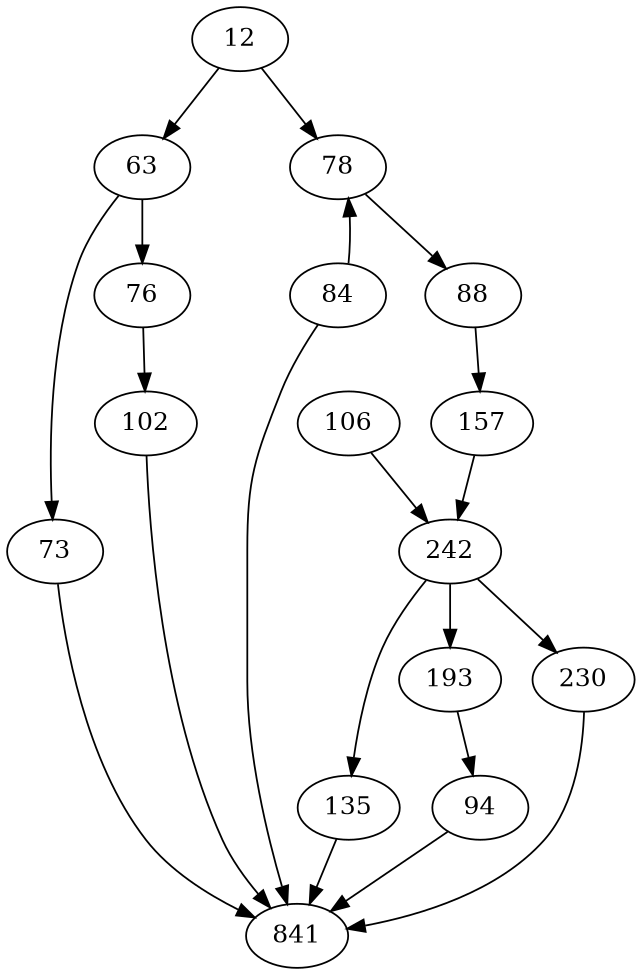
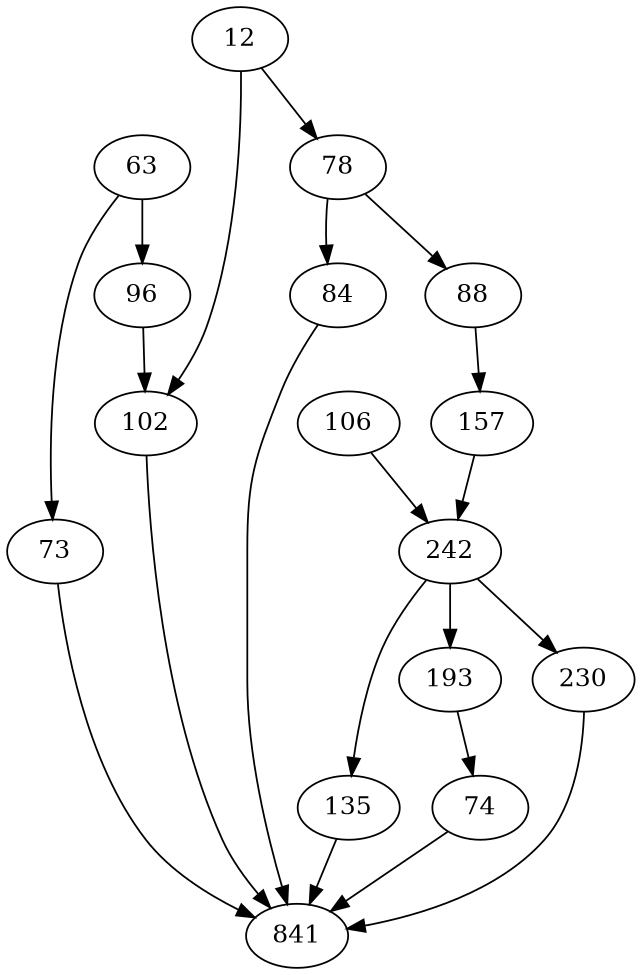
edge "12" -> "63": now "12" -> "102"
edge "84" -> "78": reversed
node "76": label "76" -> "96"
node "94": label "94" -> "74"
